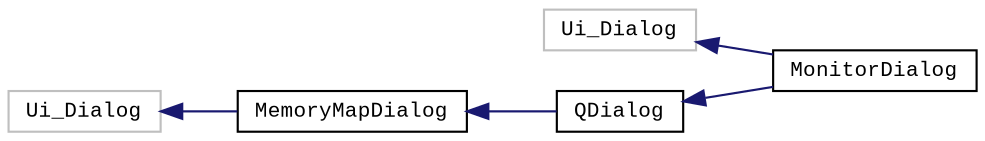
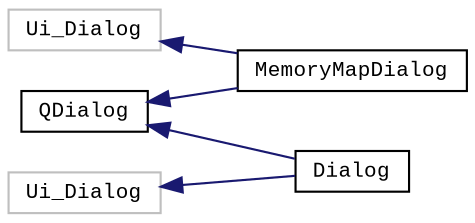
node "MonitorDialog": label "MonitorDialog" -> "Dialog"
edge "QDialog" -> "MemoryMapDialog": reversed
